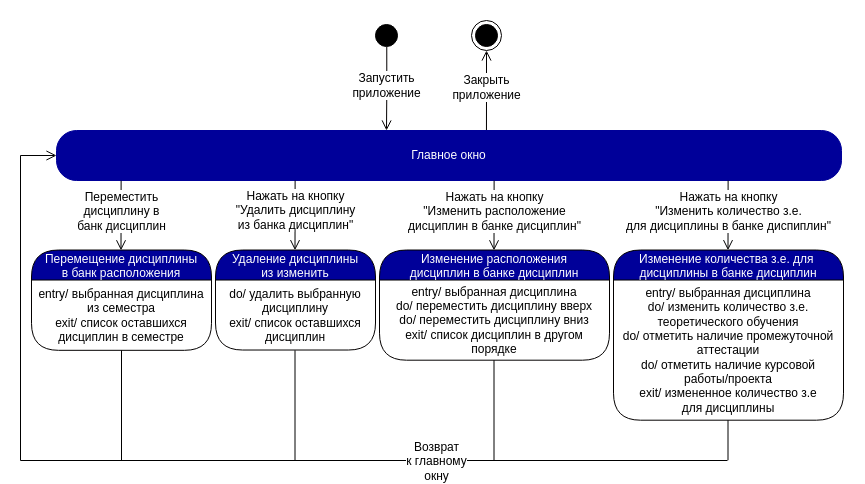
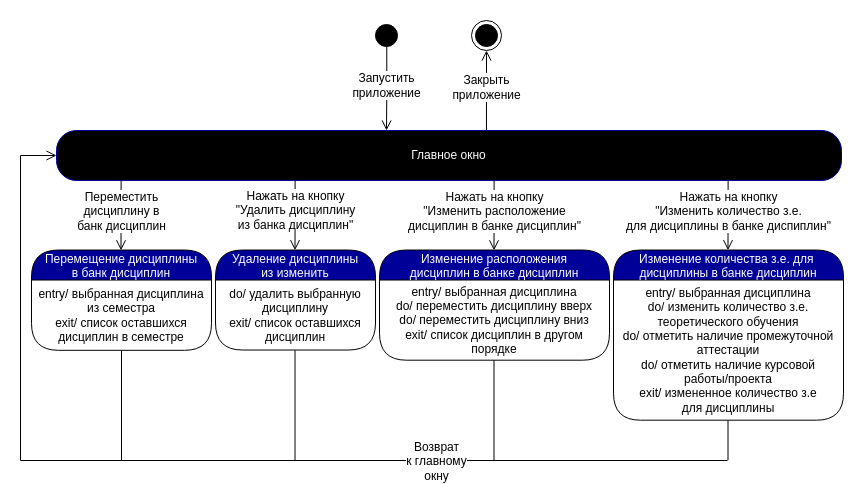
node "Главное окно": fillcolor #000099 -> #000000
node "Перемещение дисциплины в банк расположения": label "Перемещение дисциплины в банк расположения" -> "Перемещение дисциплины в банк дисциплин"
